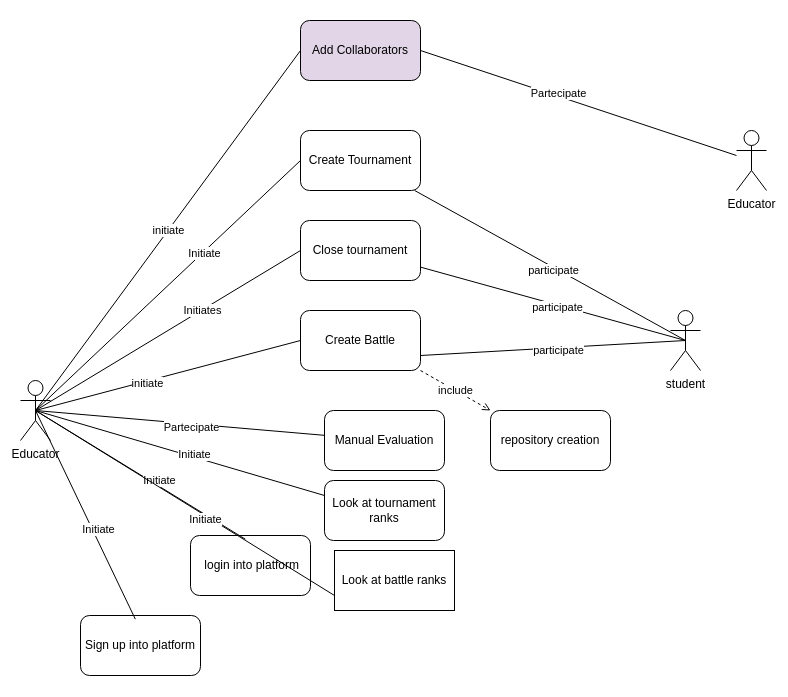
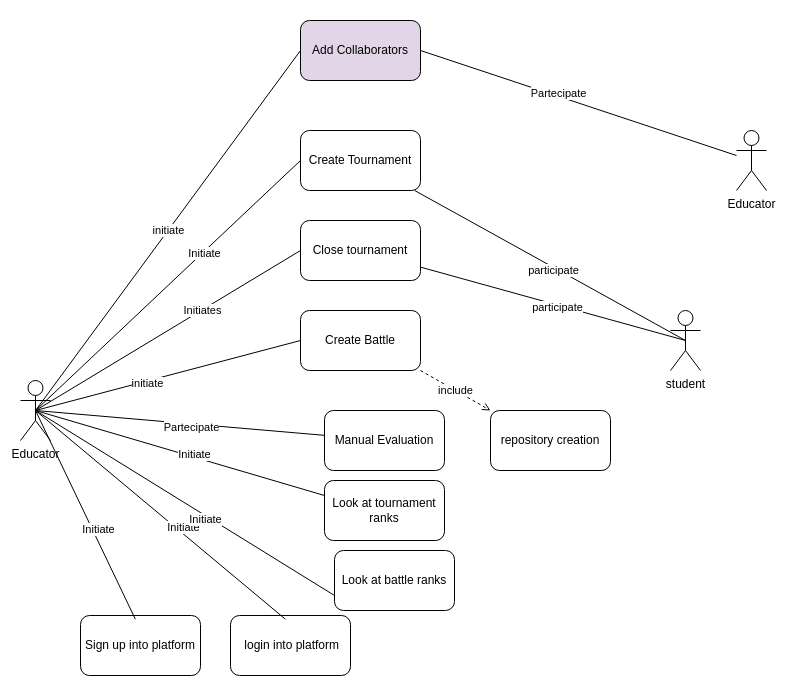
edge "Create Battle" -- "student": removed, label "participate"
node "login into platform": moved (251, 566) -> (291, 646)
node "Look at battle ranks": shape rectangle -> rounded rectangle
